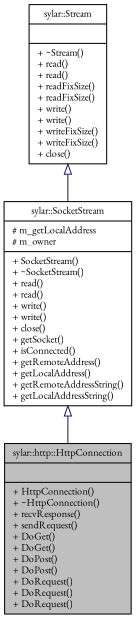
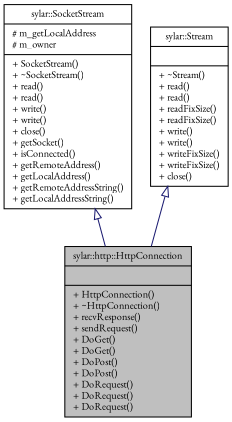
edge "sylar::SocketStream" -> "sylar::Stream": now "sylar::http::HttpConnection" -> "sylar::Stream"
